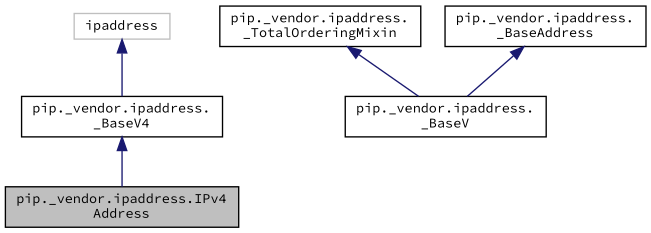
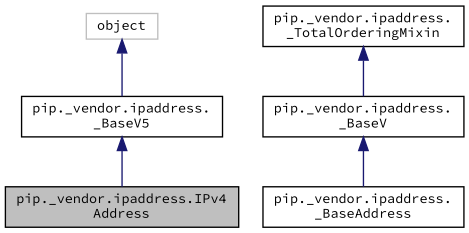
node "ipaddress": label "ipaddress" -> "object"
edge "pip._vendor.ipaddress. _BaseV" -> "pip._vendor.ipaddress. _BaseAddress": reversed
node "pip._vendor.ipaddress. _BaseV4": label "pip._vendor.ipaddress. _BaseV4" -> "pip._vendor.ipaddress. _BaseV5"
